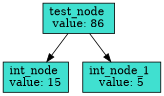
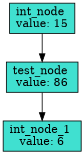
edge "test_node value: 86" -> "int_node value: 15": reversed
node "int_node_1 value: 5": label "int_node_1 value: 5" -> "int_node_1 value: 6"
